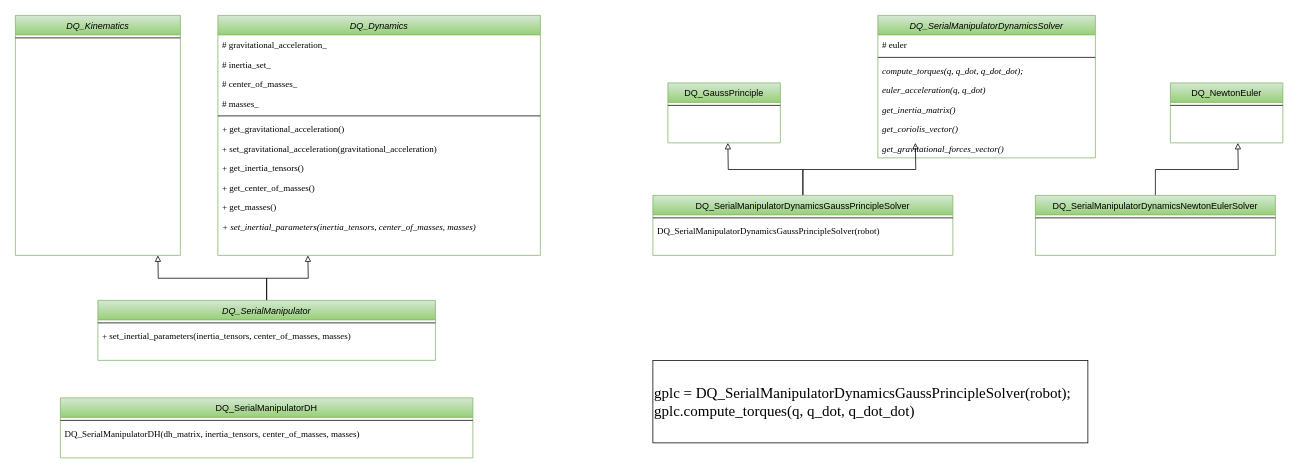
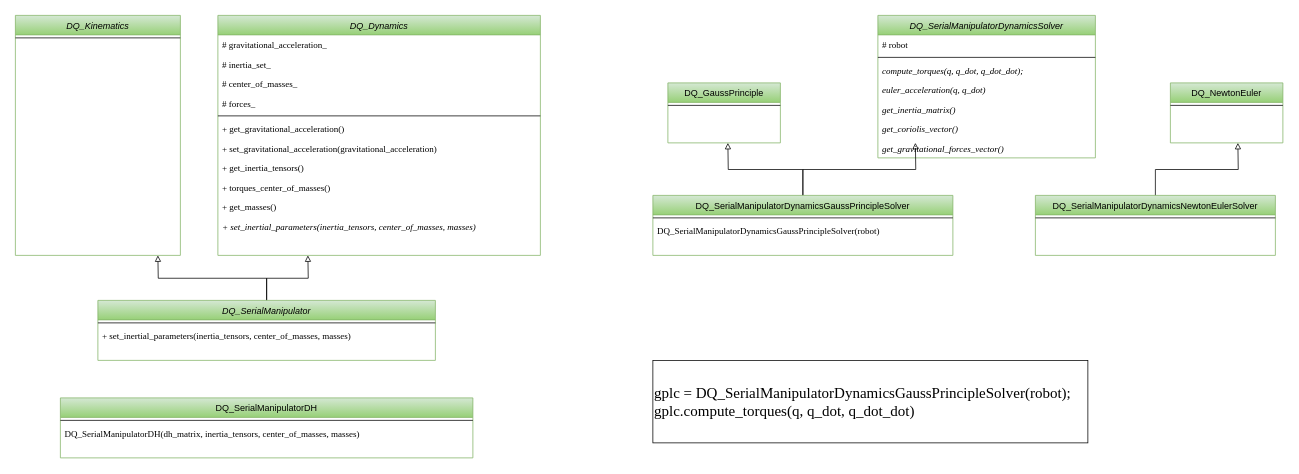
node "# euler": label "# euler" -> "# robot"
node "# masses_": label "# masses_" -> "# forces_"
node "+ get_center_of_masses()": label "+ get_center_of_masses()" -> "+ torques_center_of_masses()"
